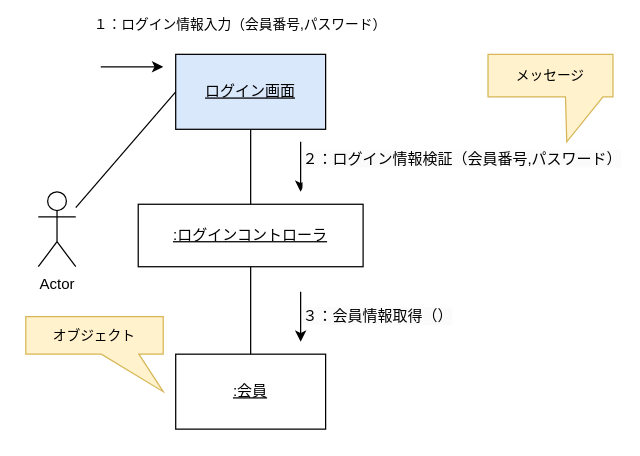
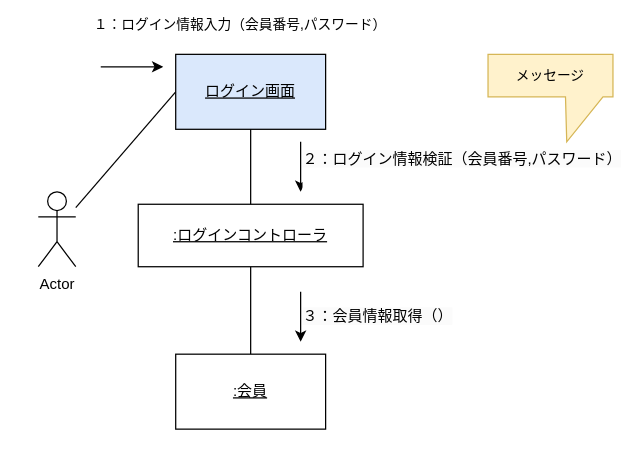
node "オブジェクト": removed
